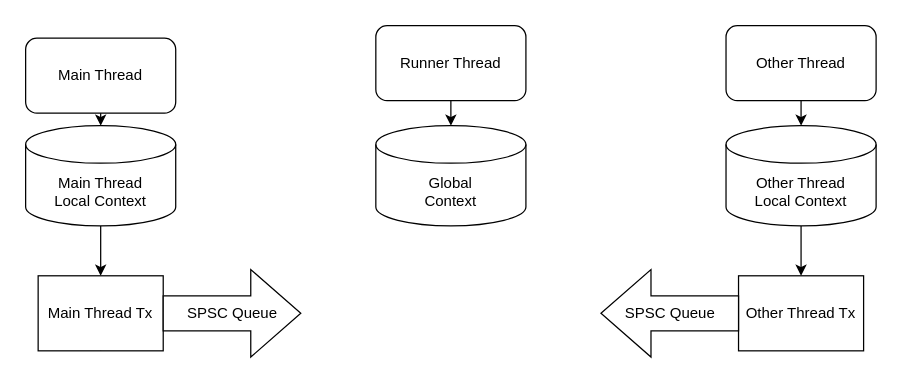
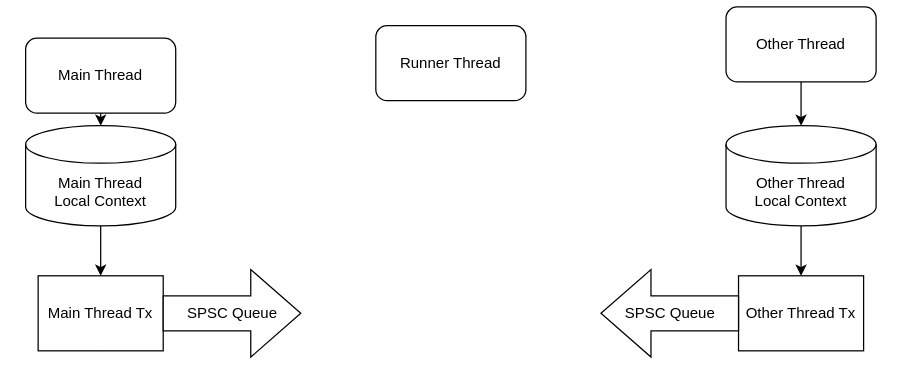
node "Other Thread": moved (801, 63) -> (801, 44)
edge "Runner Thread" -> "Global Context": removed
node "Global Context": removed
